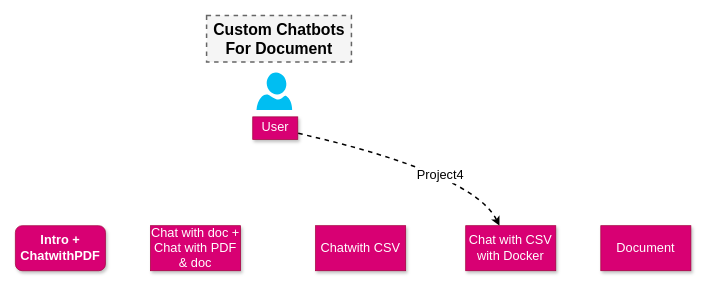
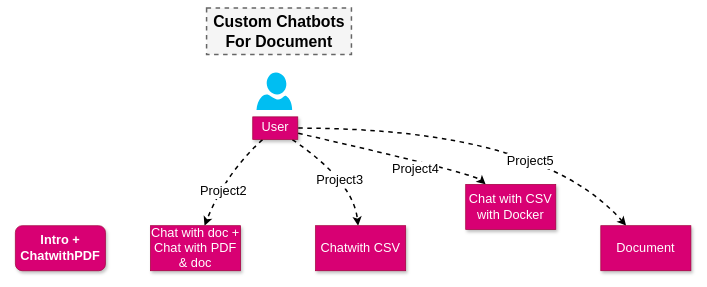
node "Custom Chatbots For Document": moved (279, 39) -> (279, 31)
edge "User" -> "Document": added, label "Project5"
edge "User" -> "Chatwith CSV": added, label "Project3"
edge "User" -> "Chat with doc + Chat with PDF & doc": added, label "Project2"
node "Chat with CSV with Docker": moved (510, 248) -> (510, 207)
